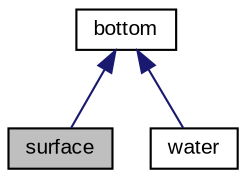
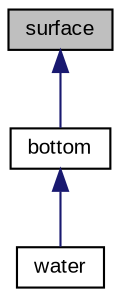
edge "surface" -> "bottom": reversed
